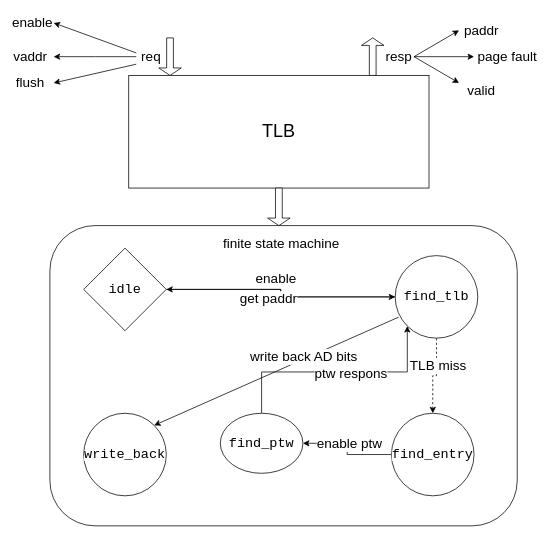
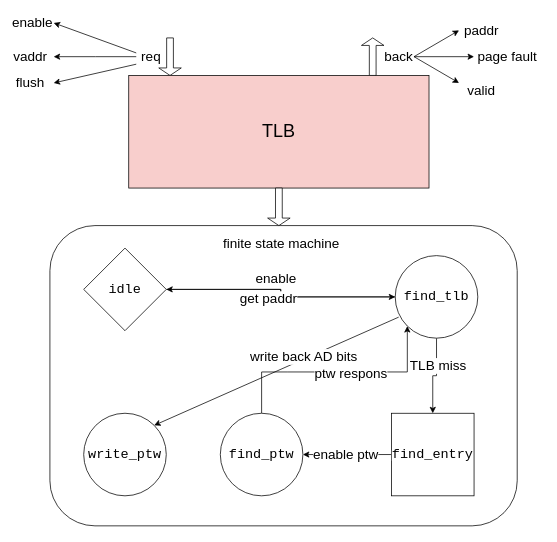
node "resp": label "resp" -> "back"
node "TLB": fillcolor #ffffff -> #f8cecc
edge "find_tlb" -> "find_entry": style dashed -> solid
node "find_ptw": size 83x60 -> 83x83
node "write_back": label "write_back" -> "write_ptw"
node "find_entry": shape ellipse -> rectangle
